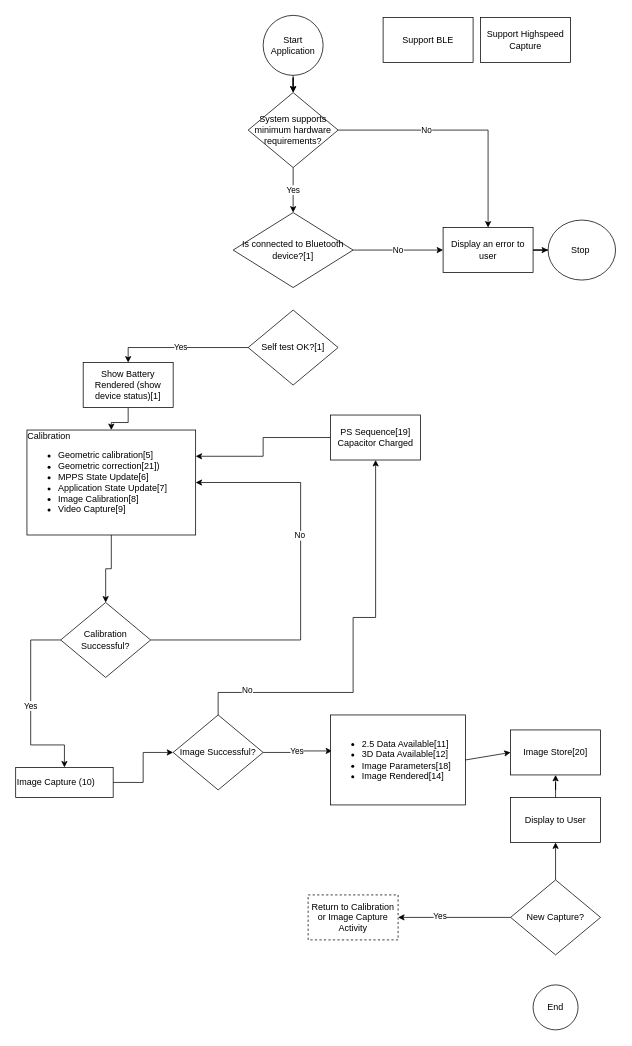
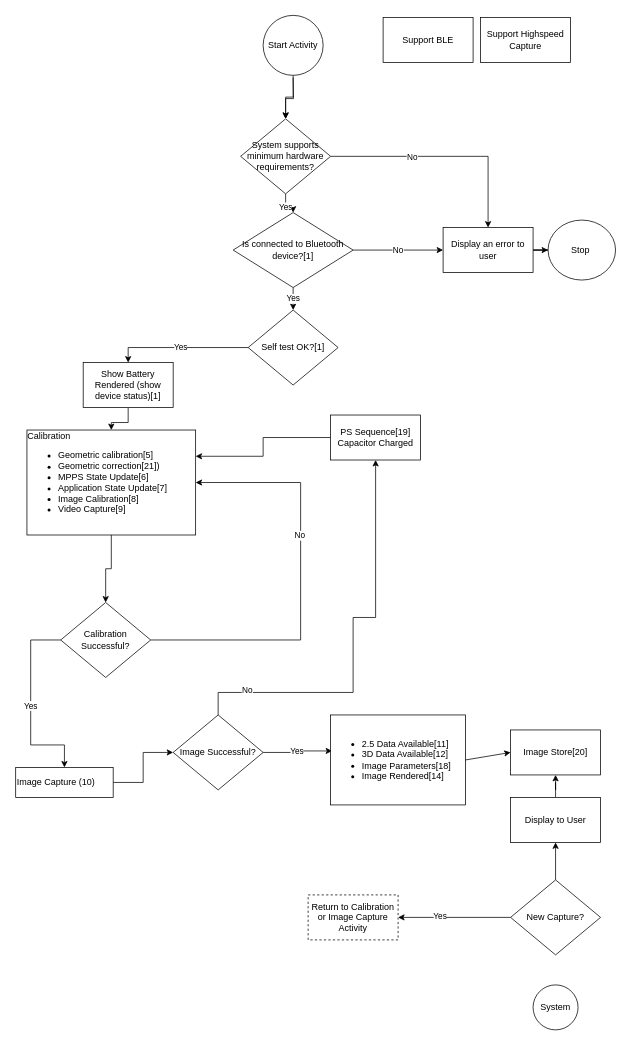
node "Start Application": label "Start Application" -> "Start Activity"
node "System supports minimum hardware requirements?": moved (293, 130) -> (285, 156)
edge "Is connected to Bluetooth device?[1]" -> "Self test OK?[1]": added, label "Yes"
node "End": label "End" -> "System"
